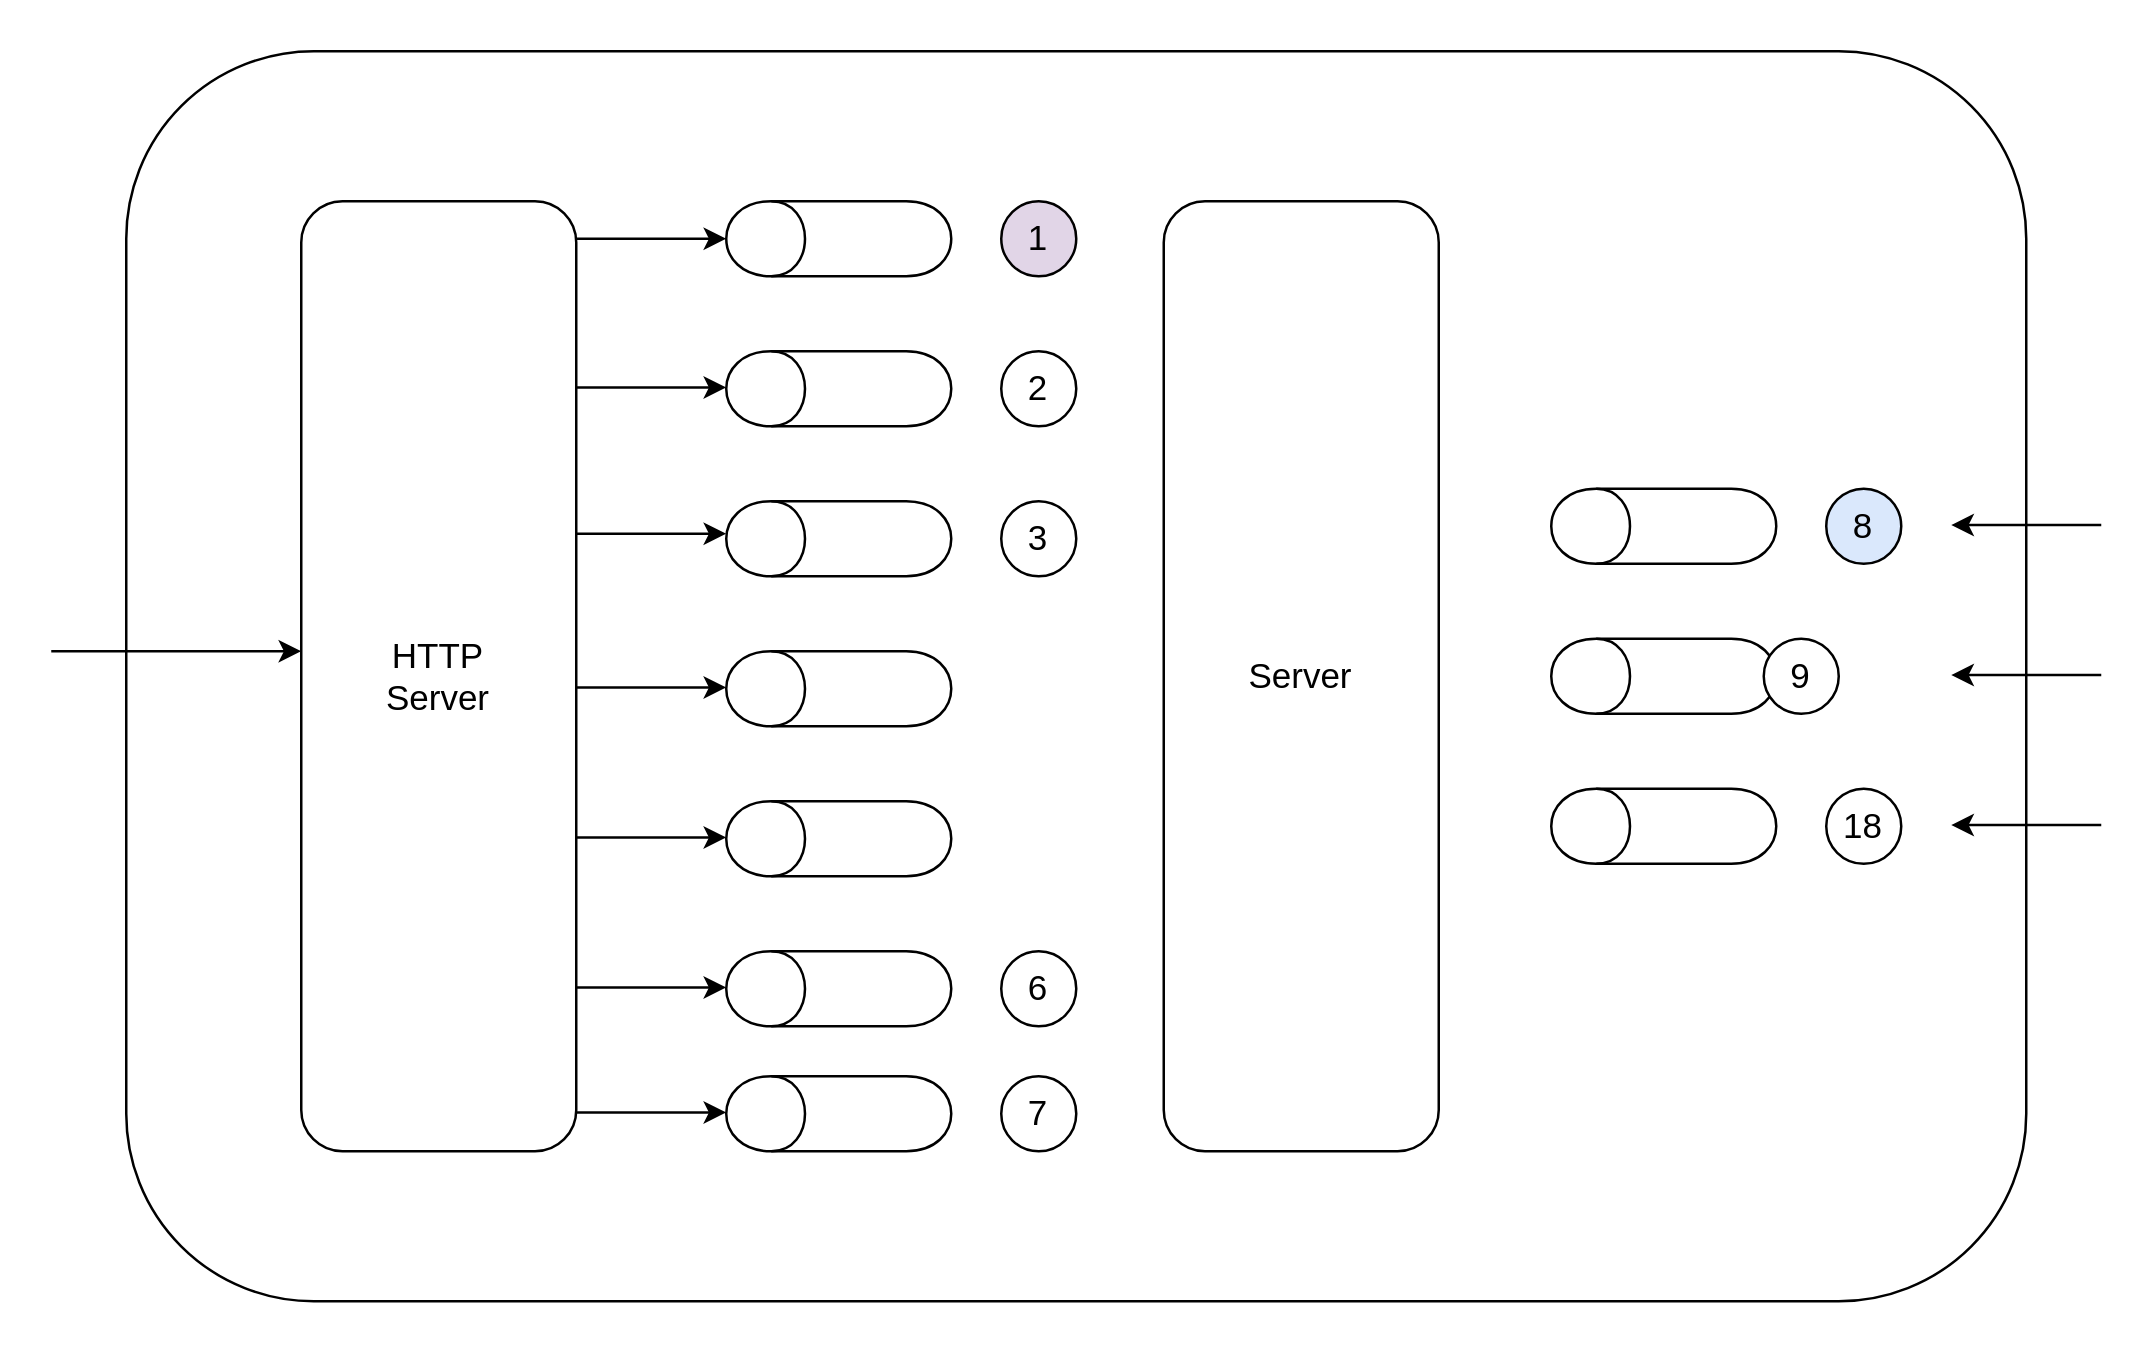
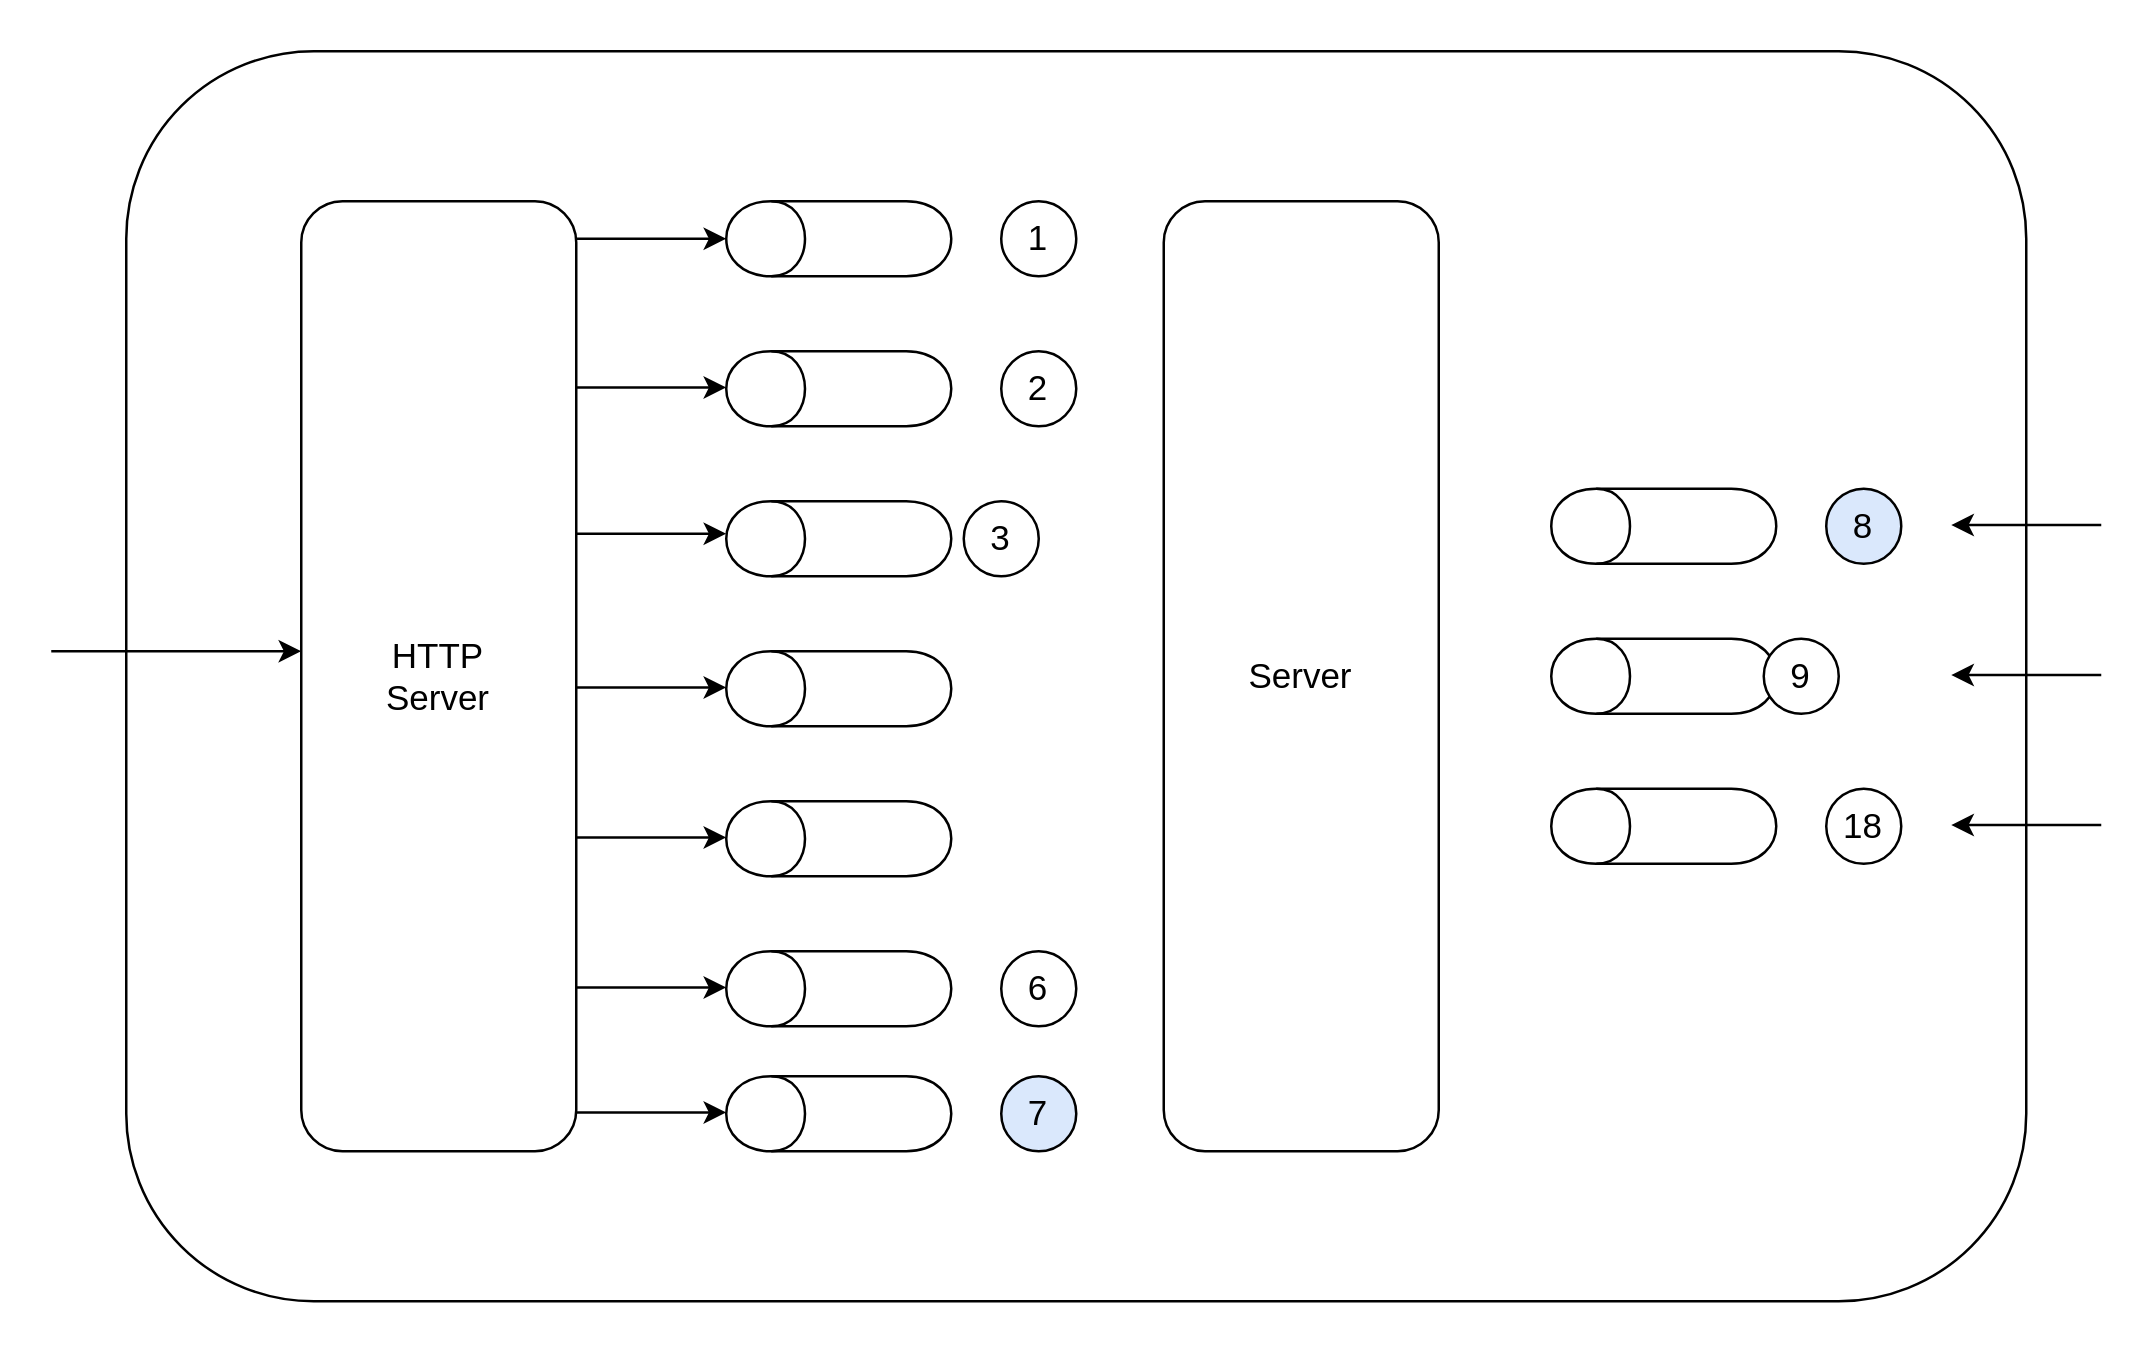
node "1": fillcolor #e1d5e7 -> #ffffff
node "3": moved (1039, 539) -> (1001, 539)
node "7": fillcolor #ffffff -> #dae8fc
